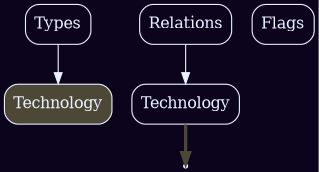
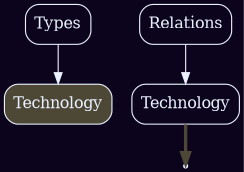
node "Flags": removed
